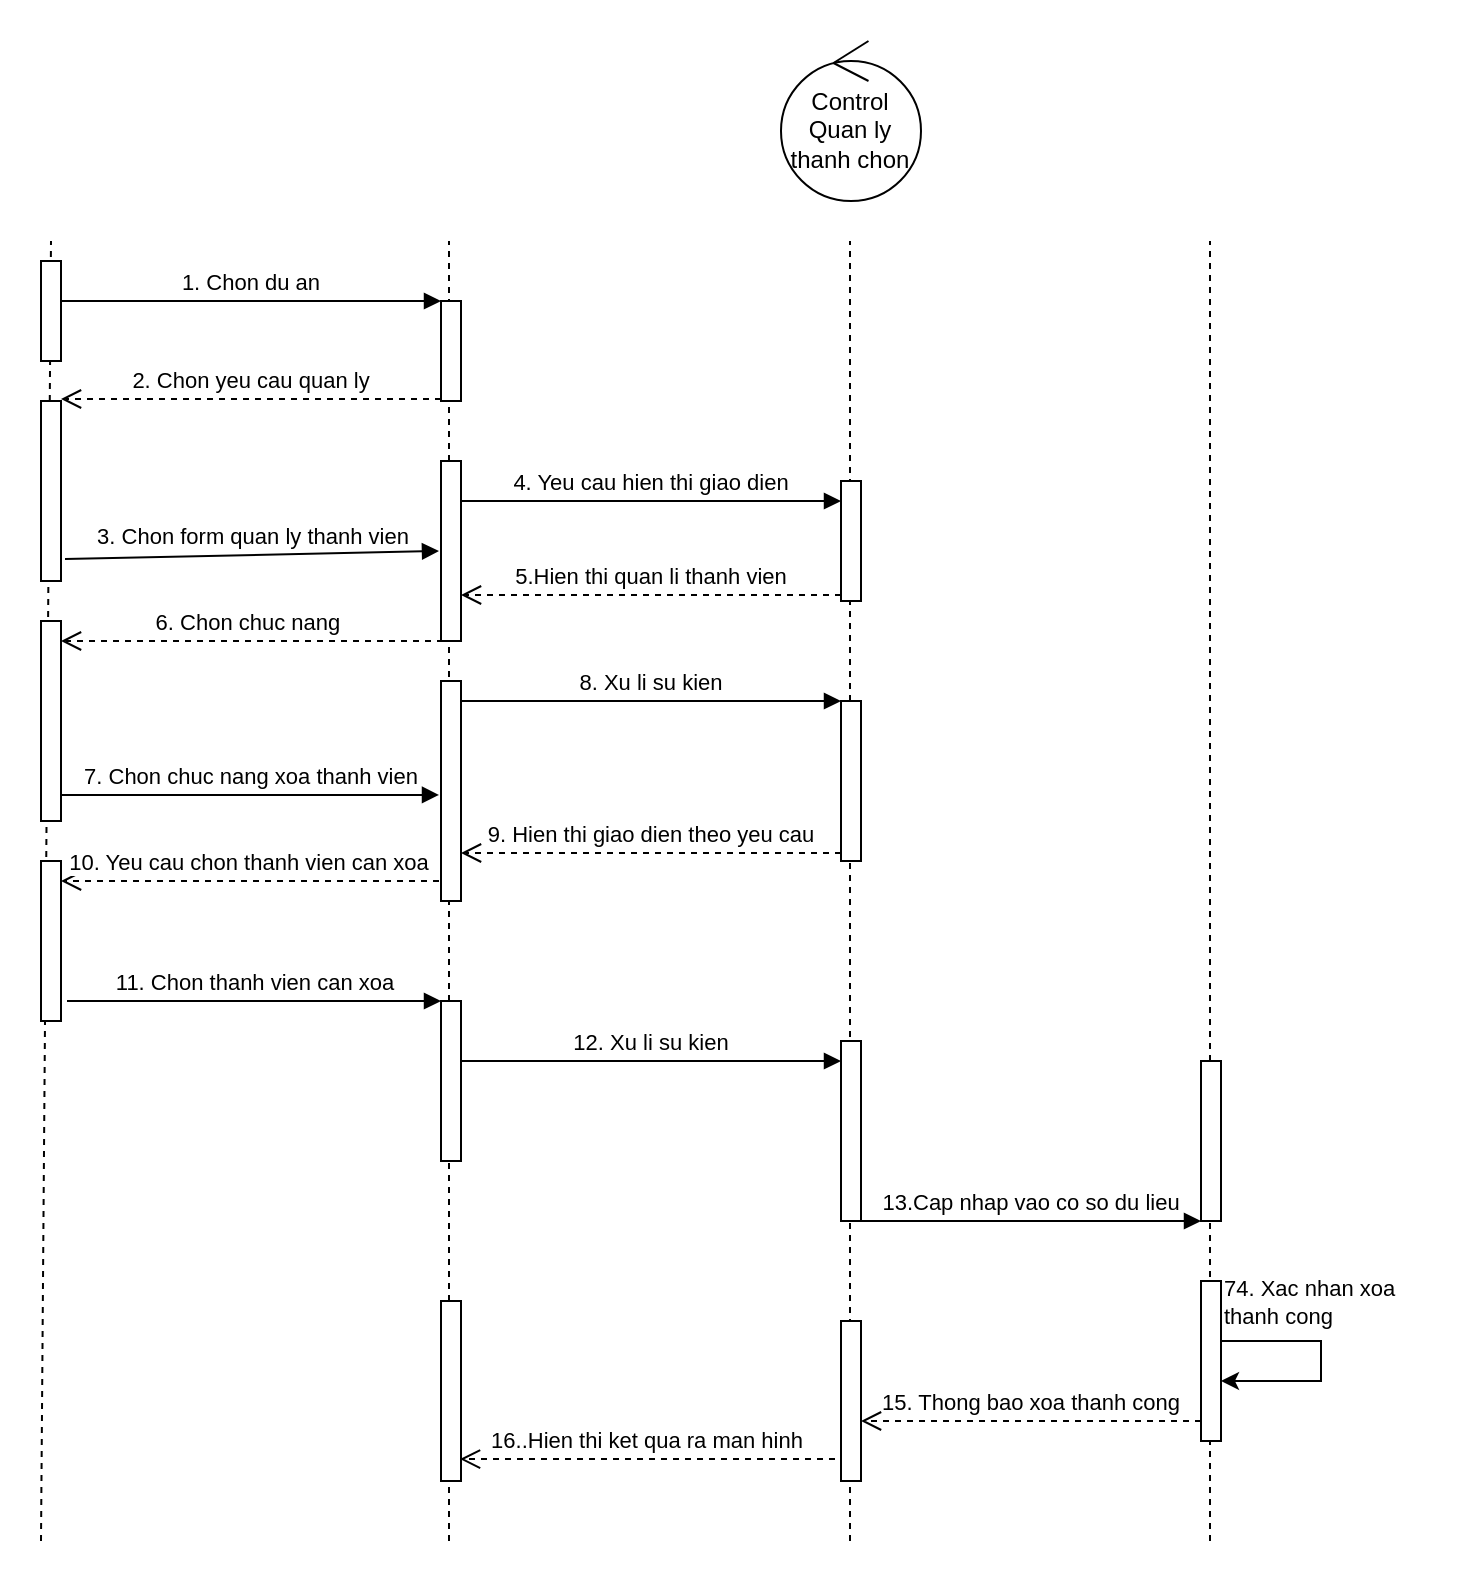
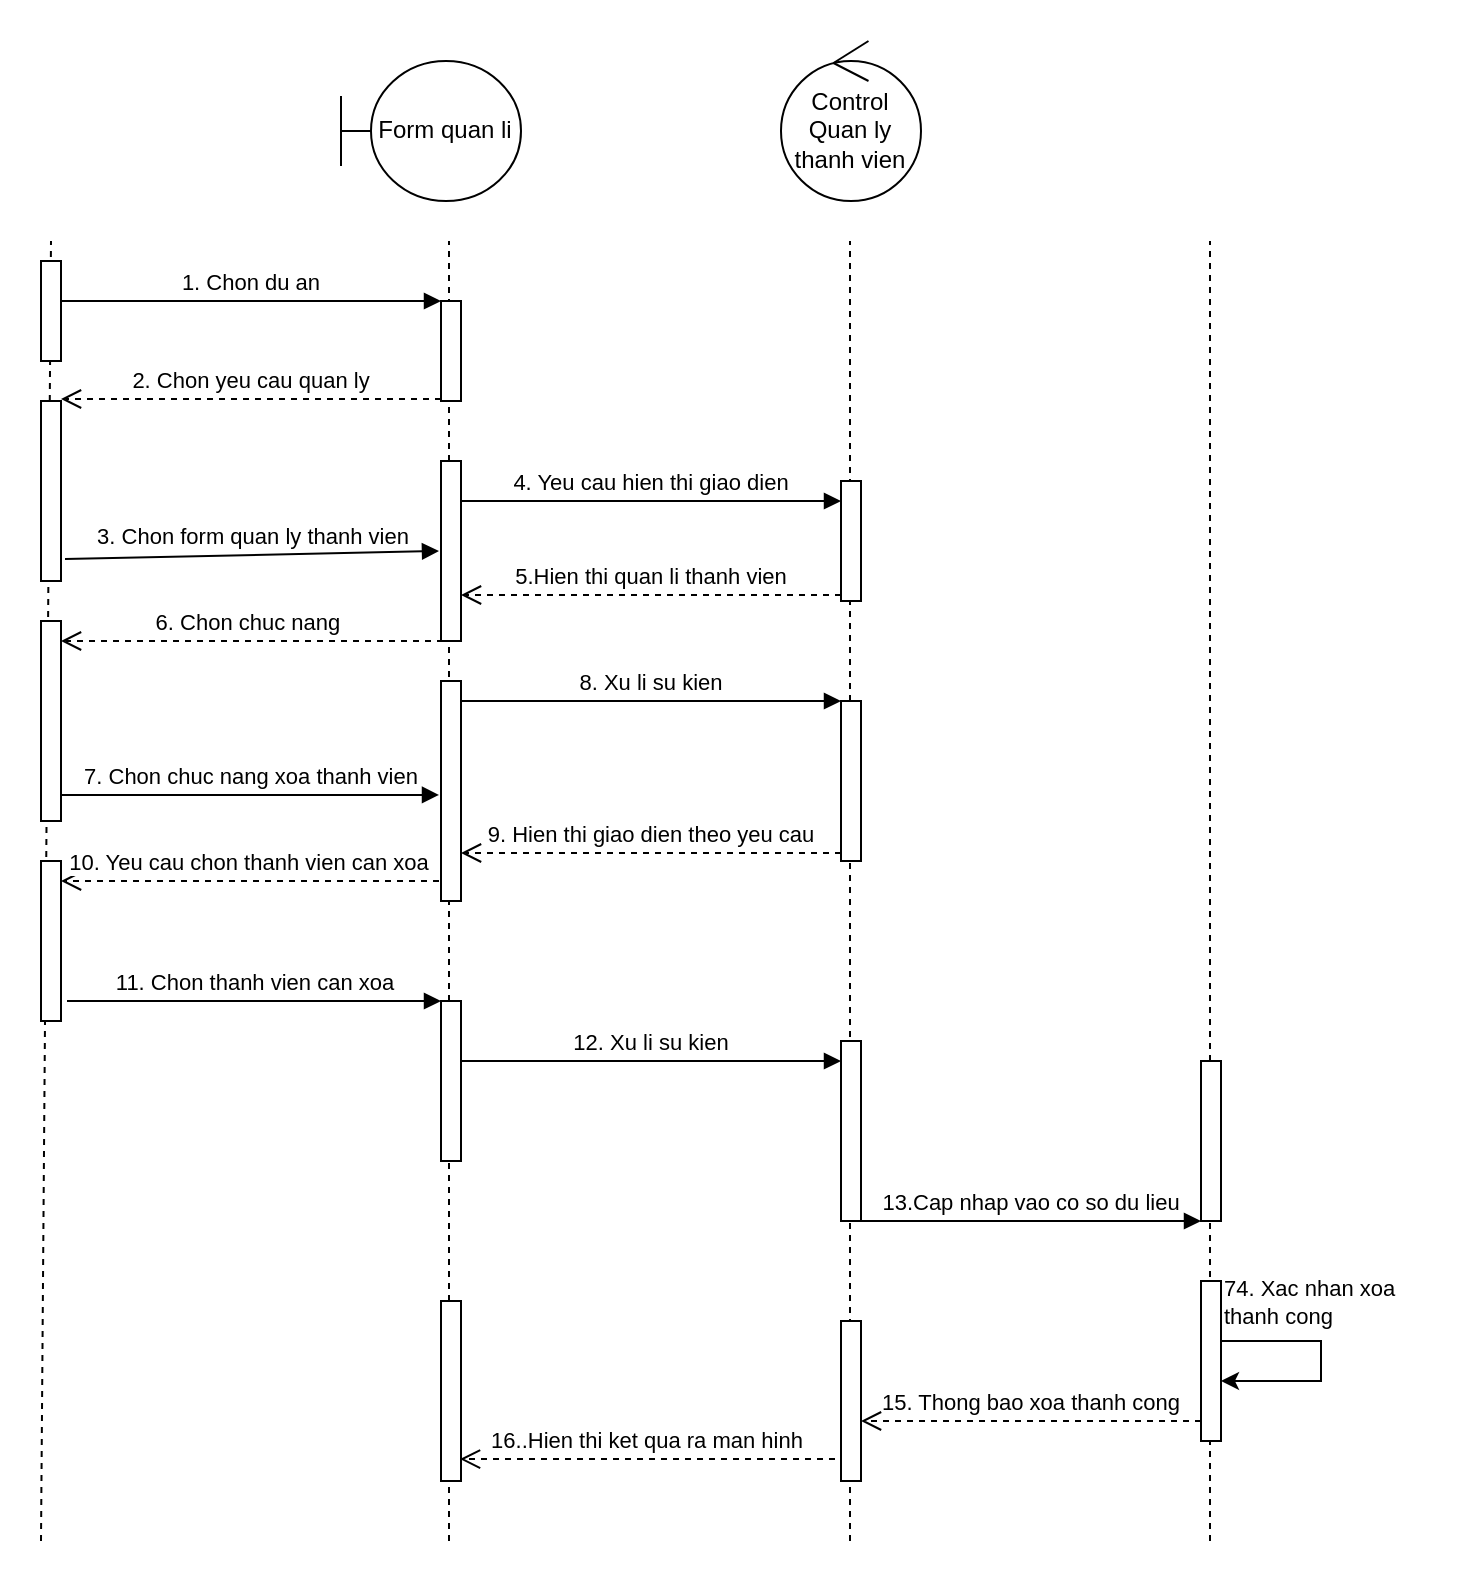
node "Form quan li": added
node "Control Quan ly thanh chon": label "Control Quan ly thanh chon" -> "Control Quan ly thanh vien"
